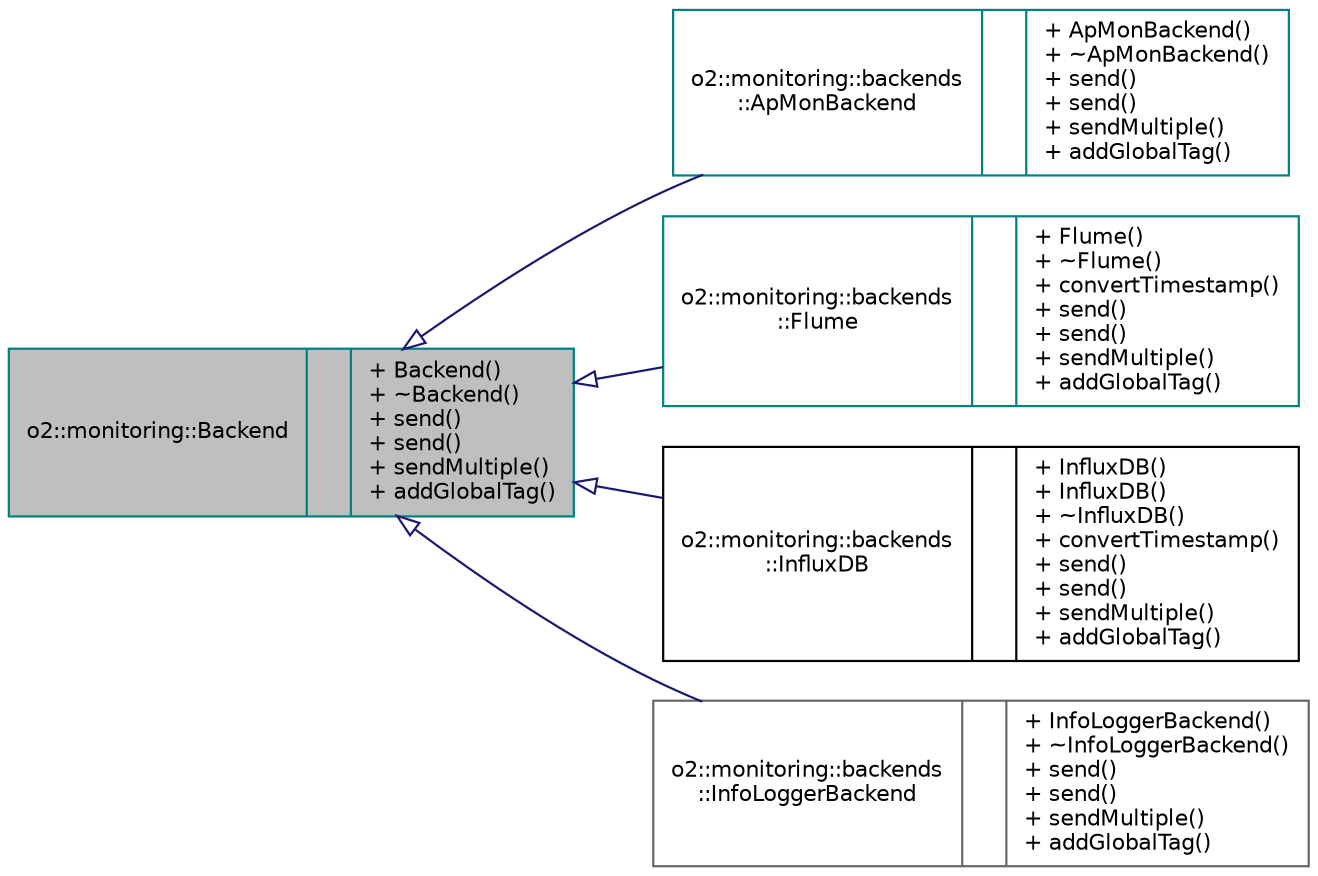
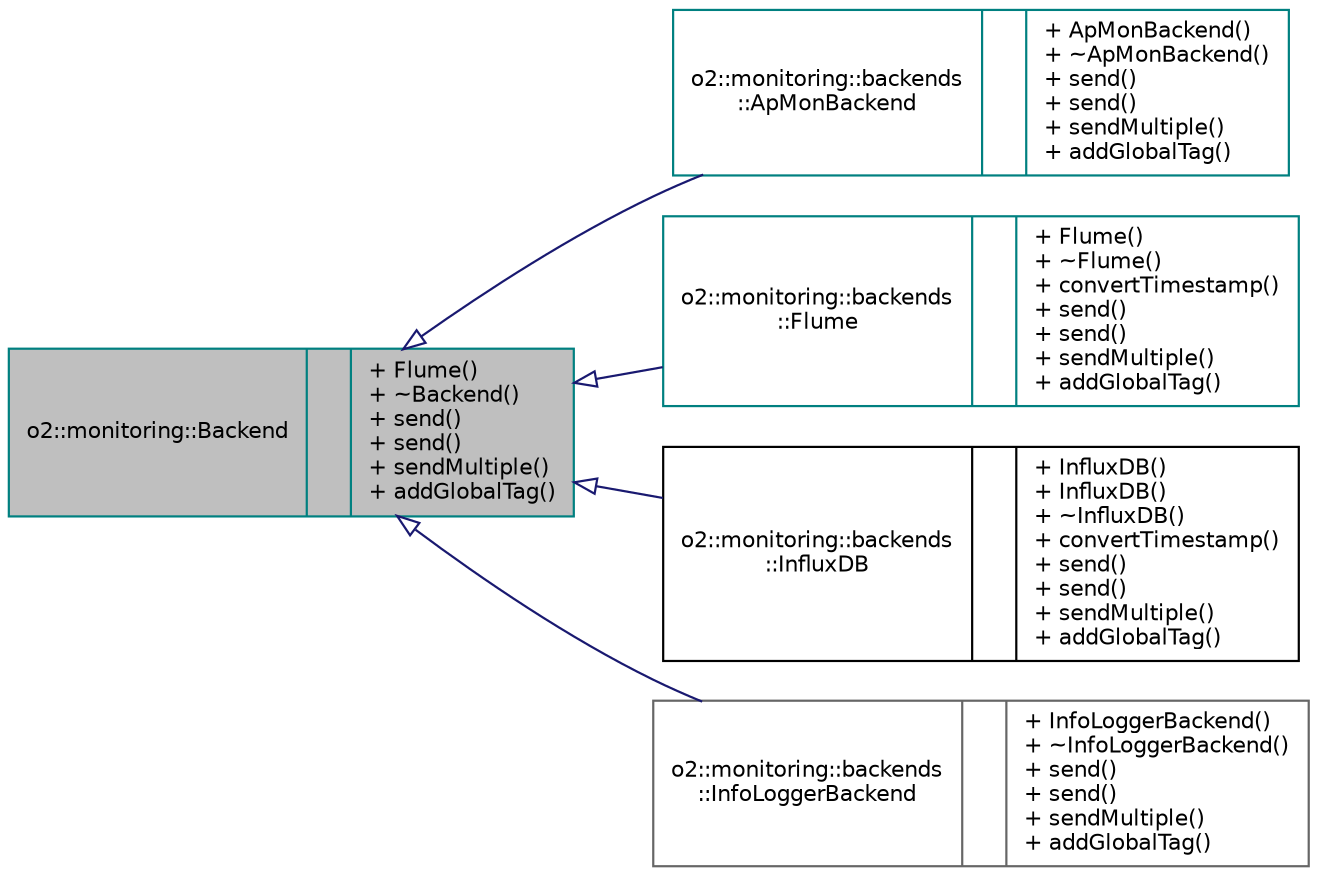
node "o2::monitoring::Backend": text "+ Backend()" -> "+ Flume()"
